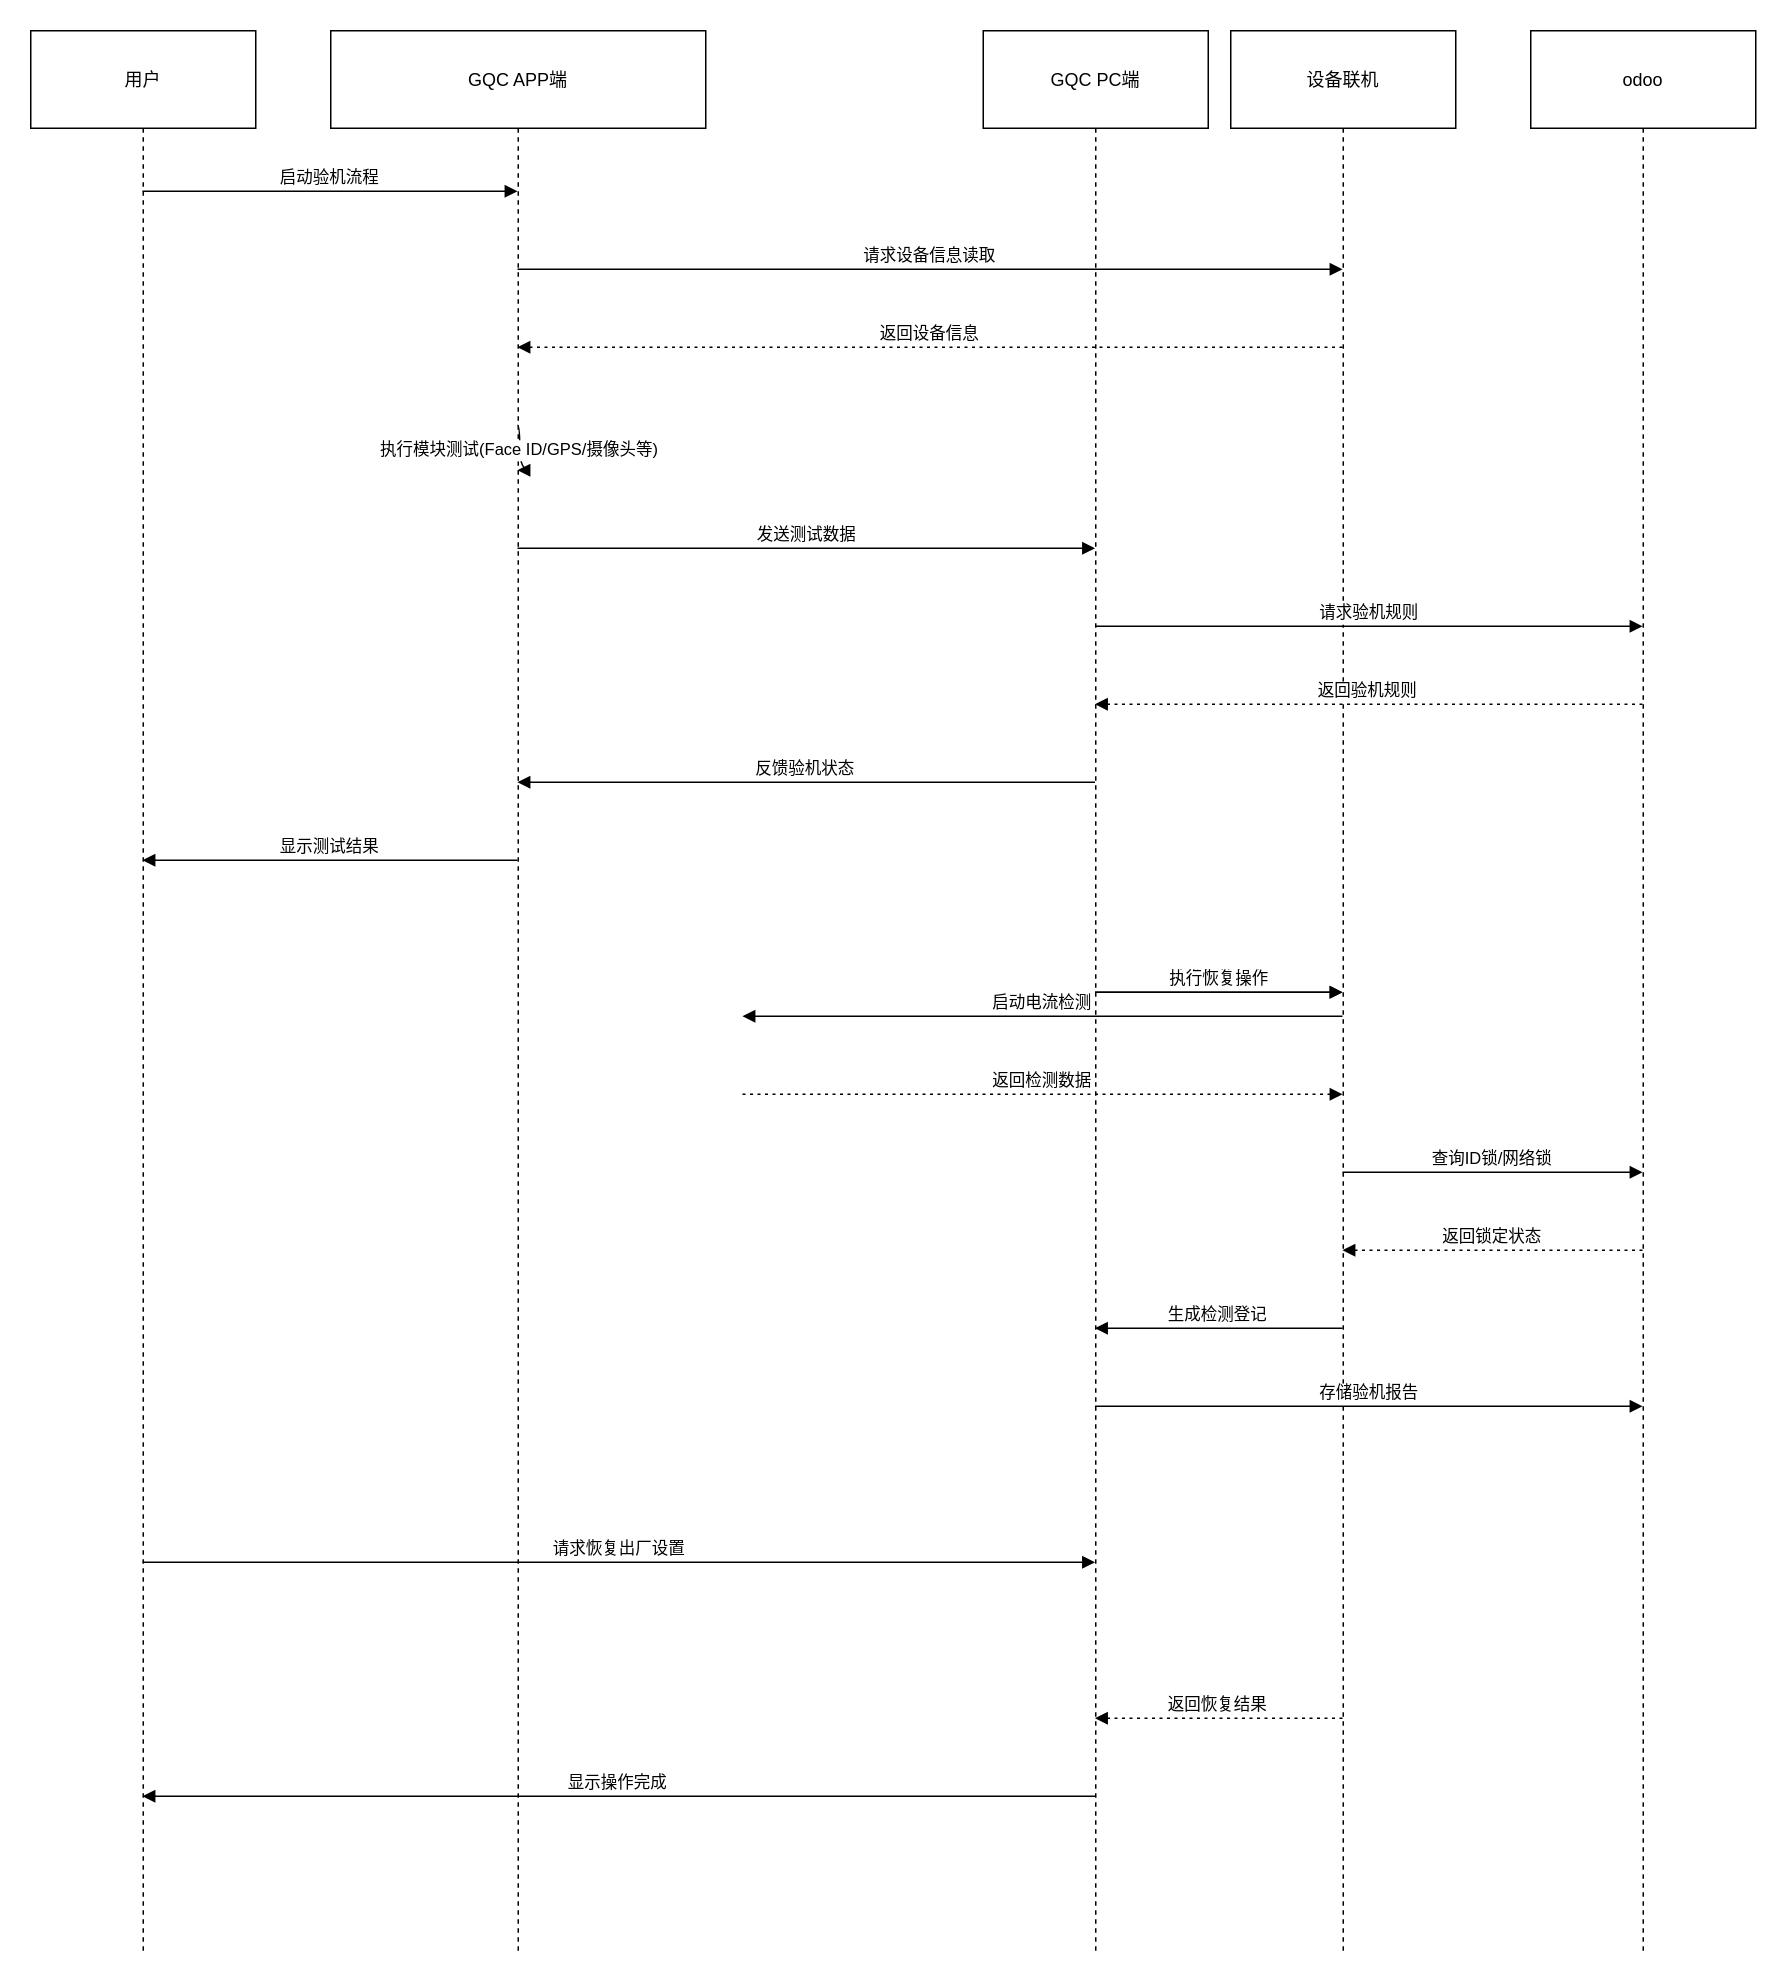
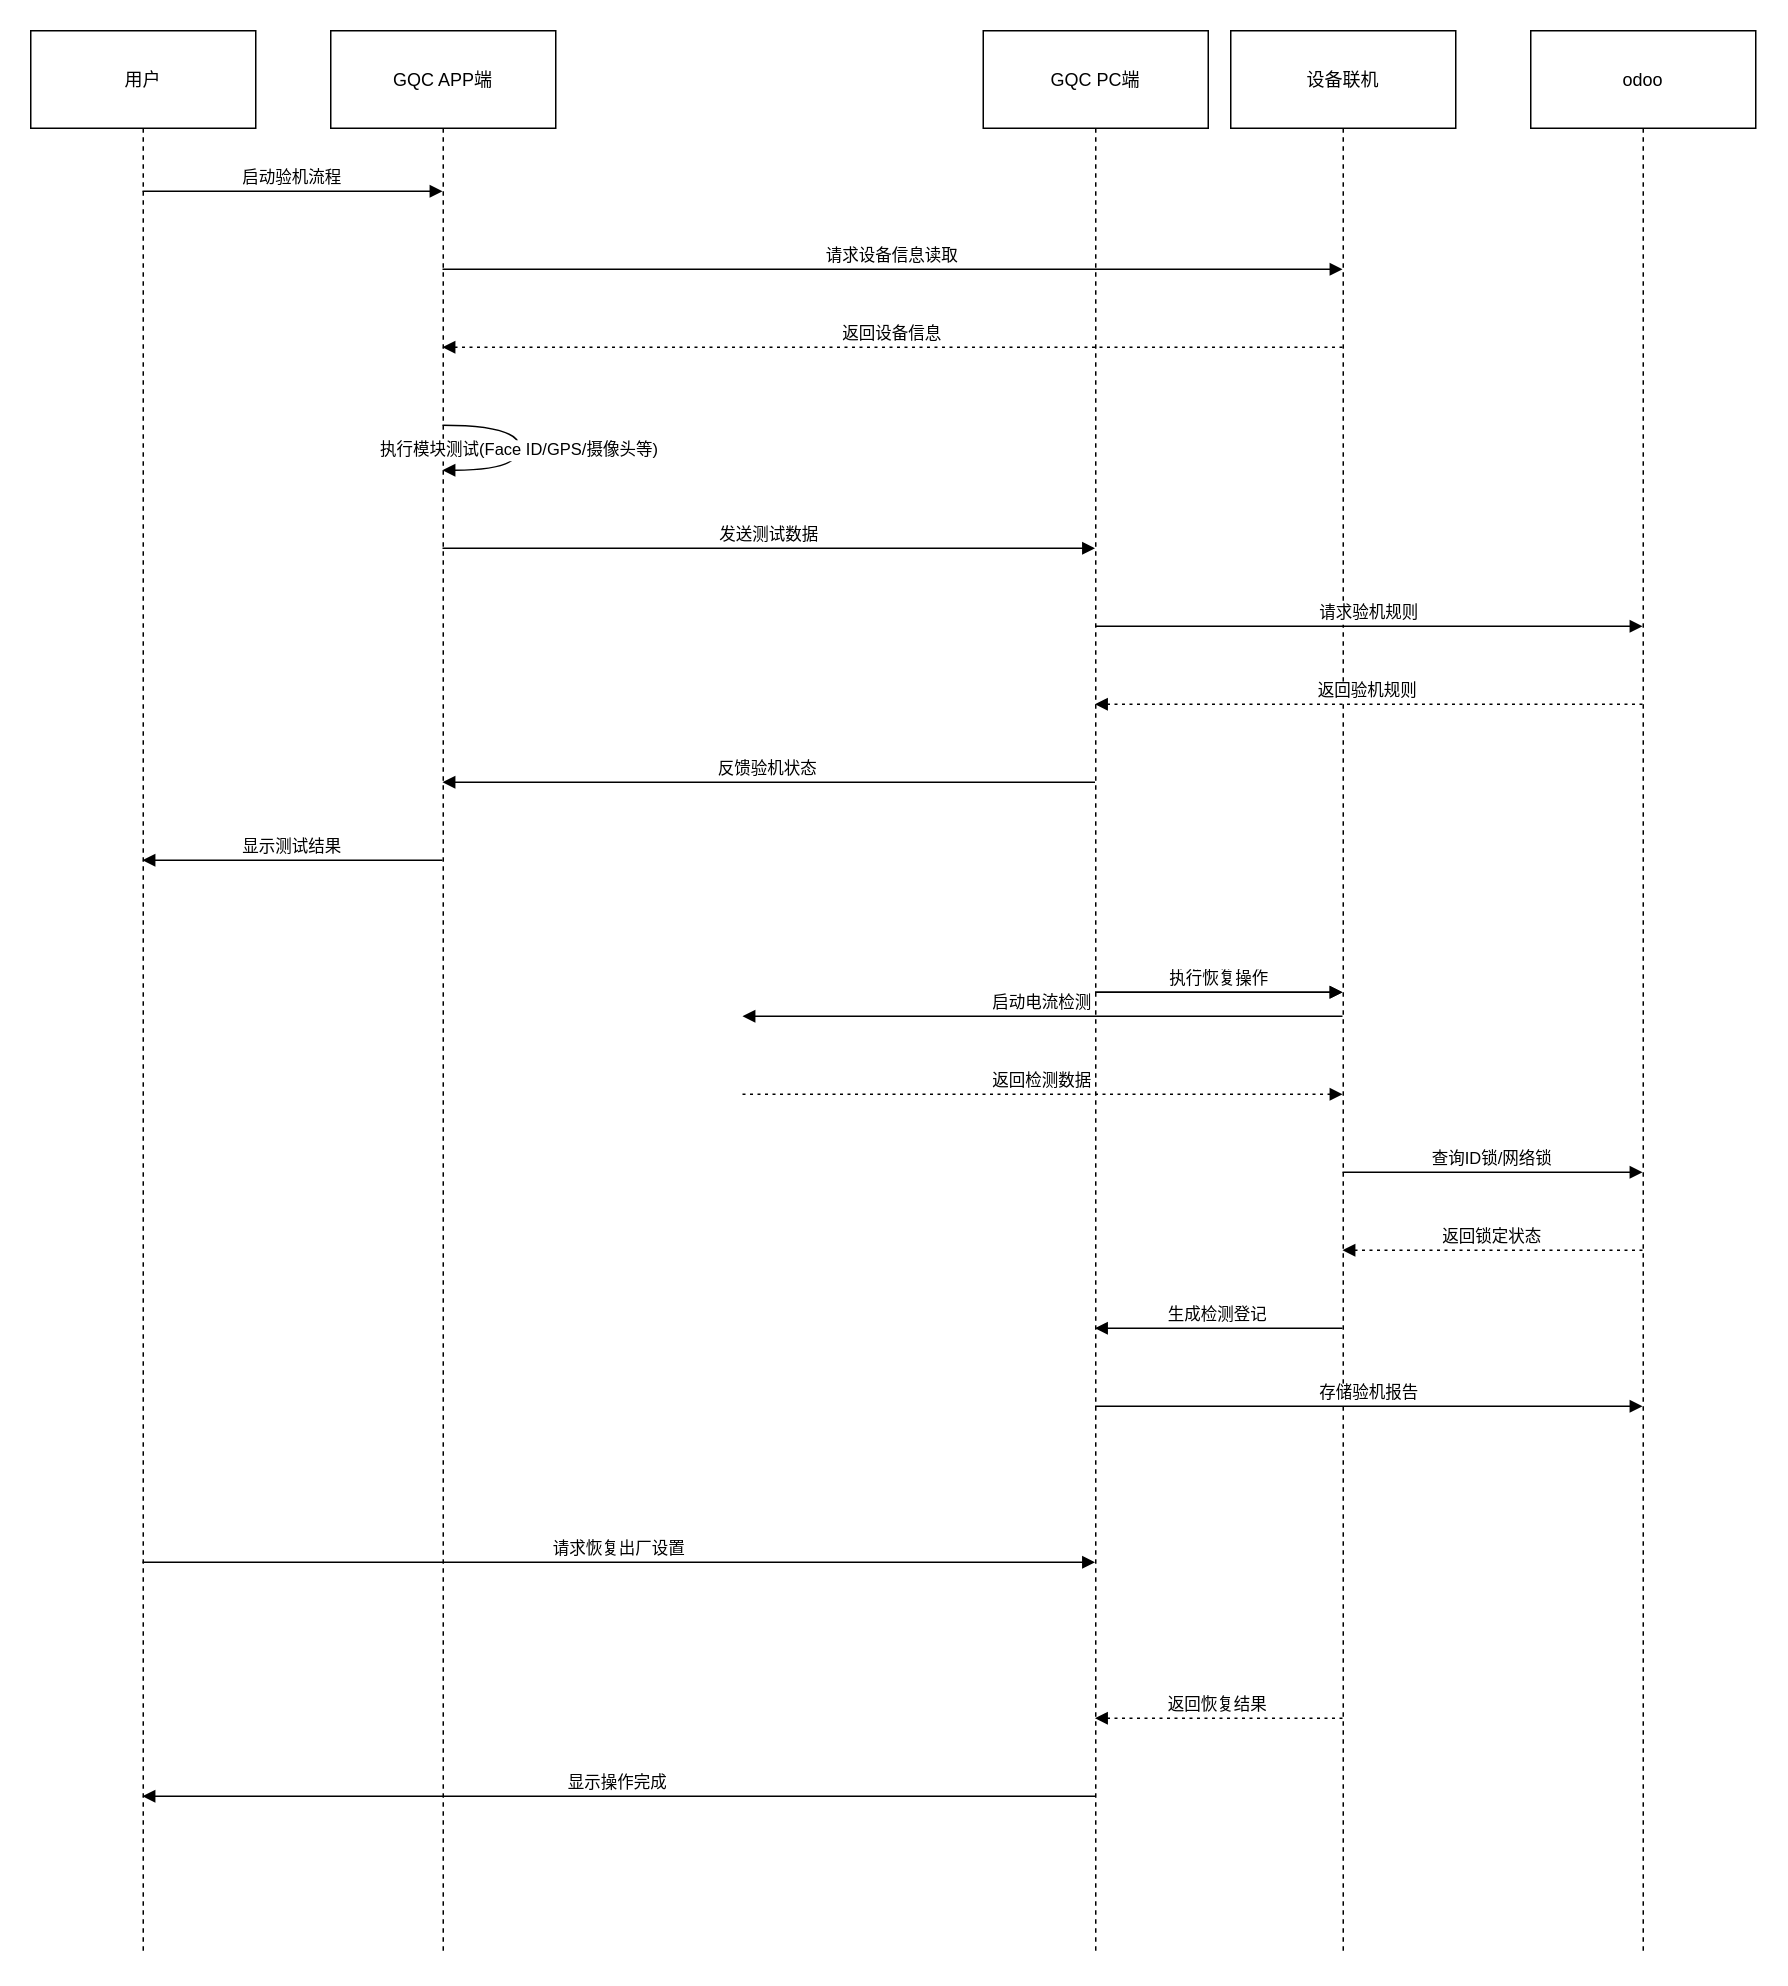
node "GQC APP端": size 375x1923 -> 225x1923
